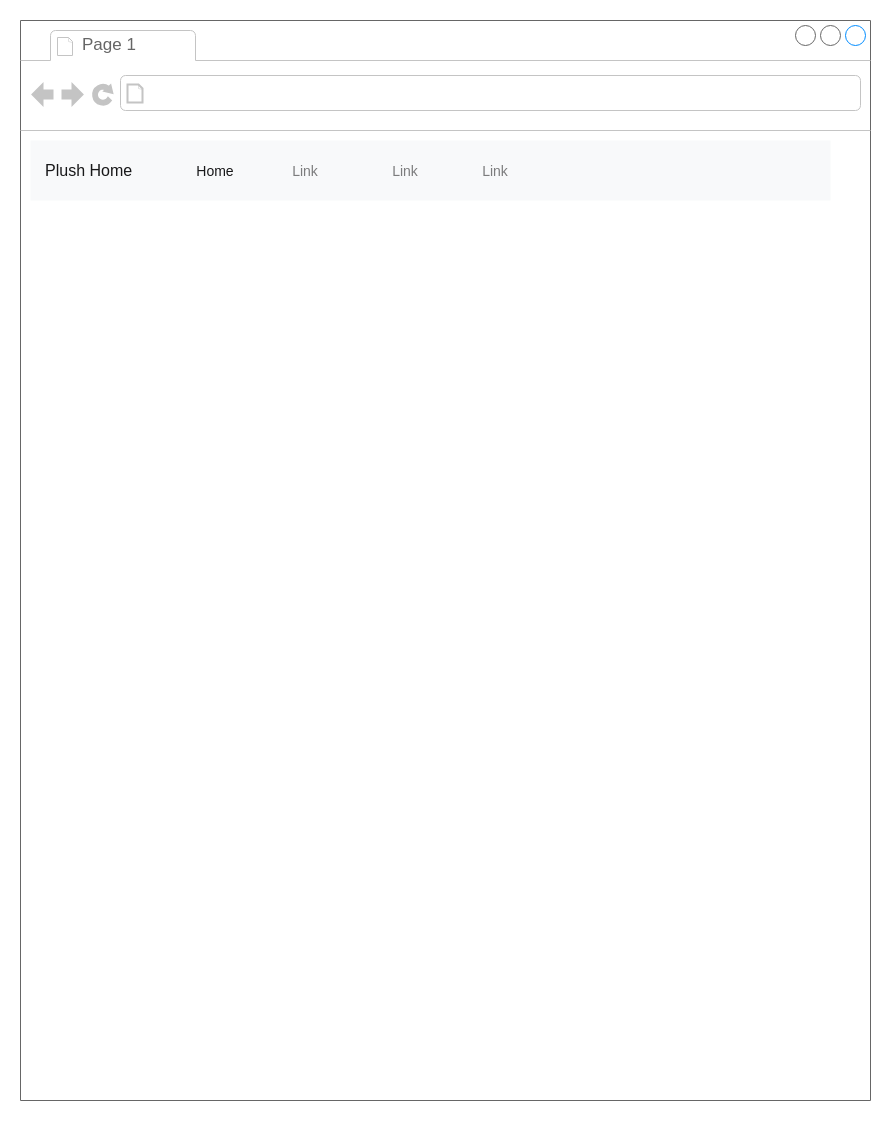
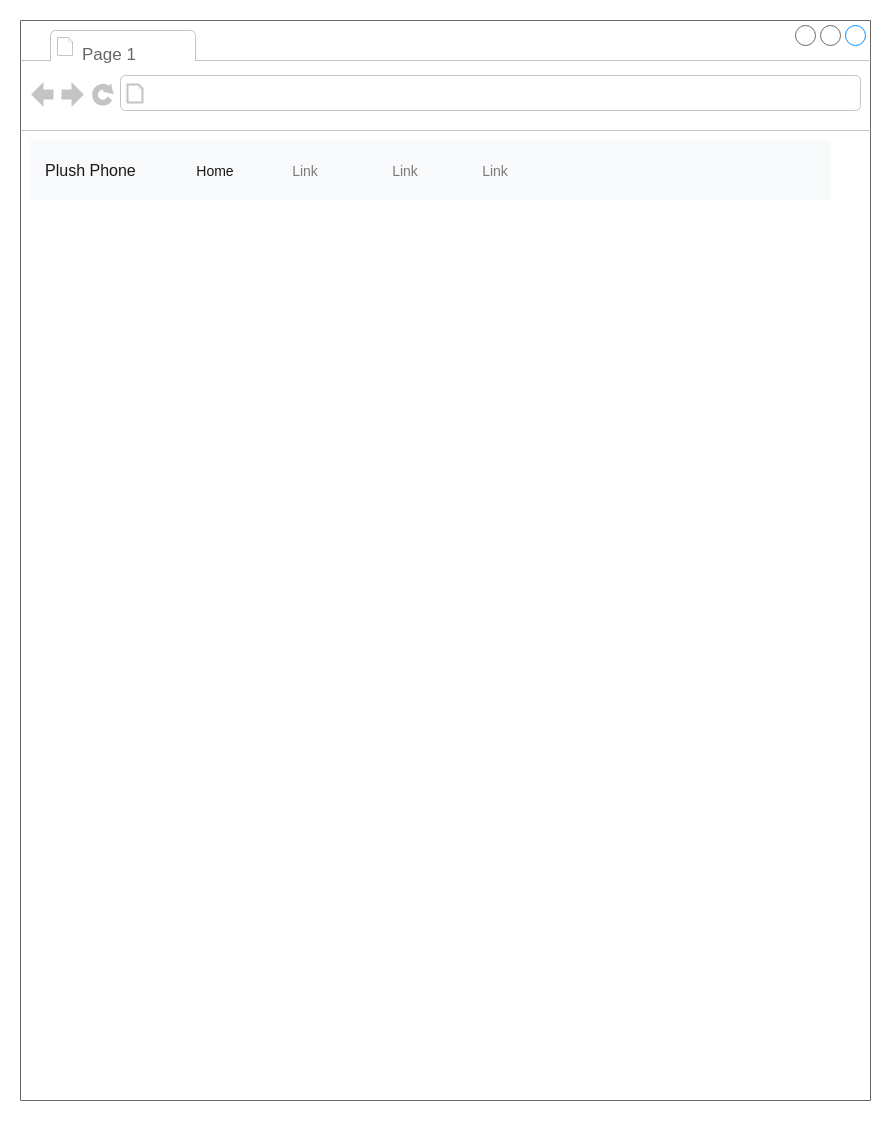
node "Page 1": size 110x26 -> 140x45
node "Plush Home": label "Plush Home" -> "Plush Phone"
